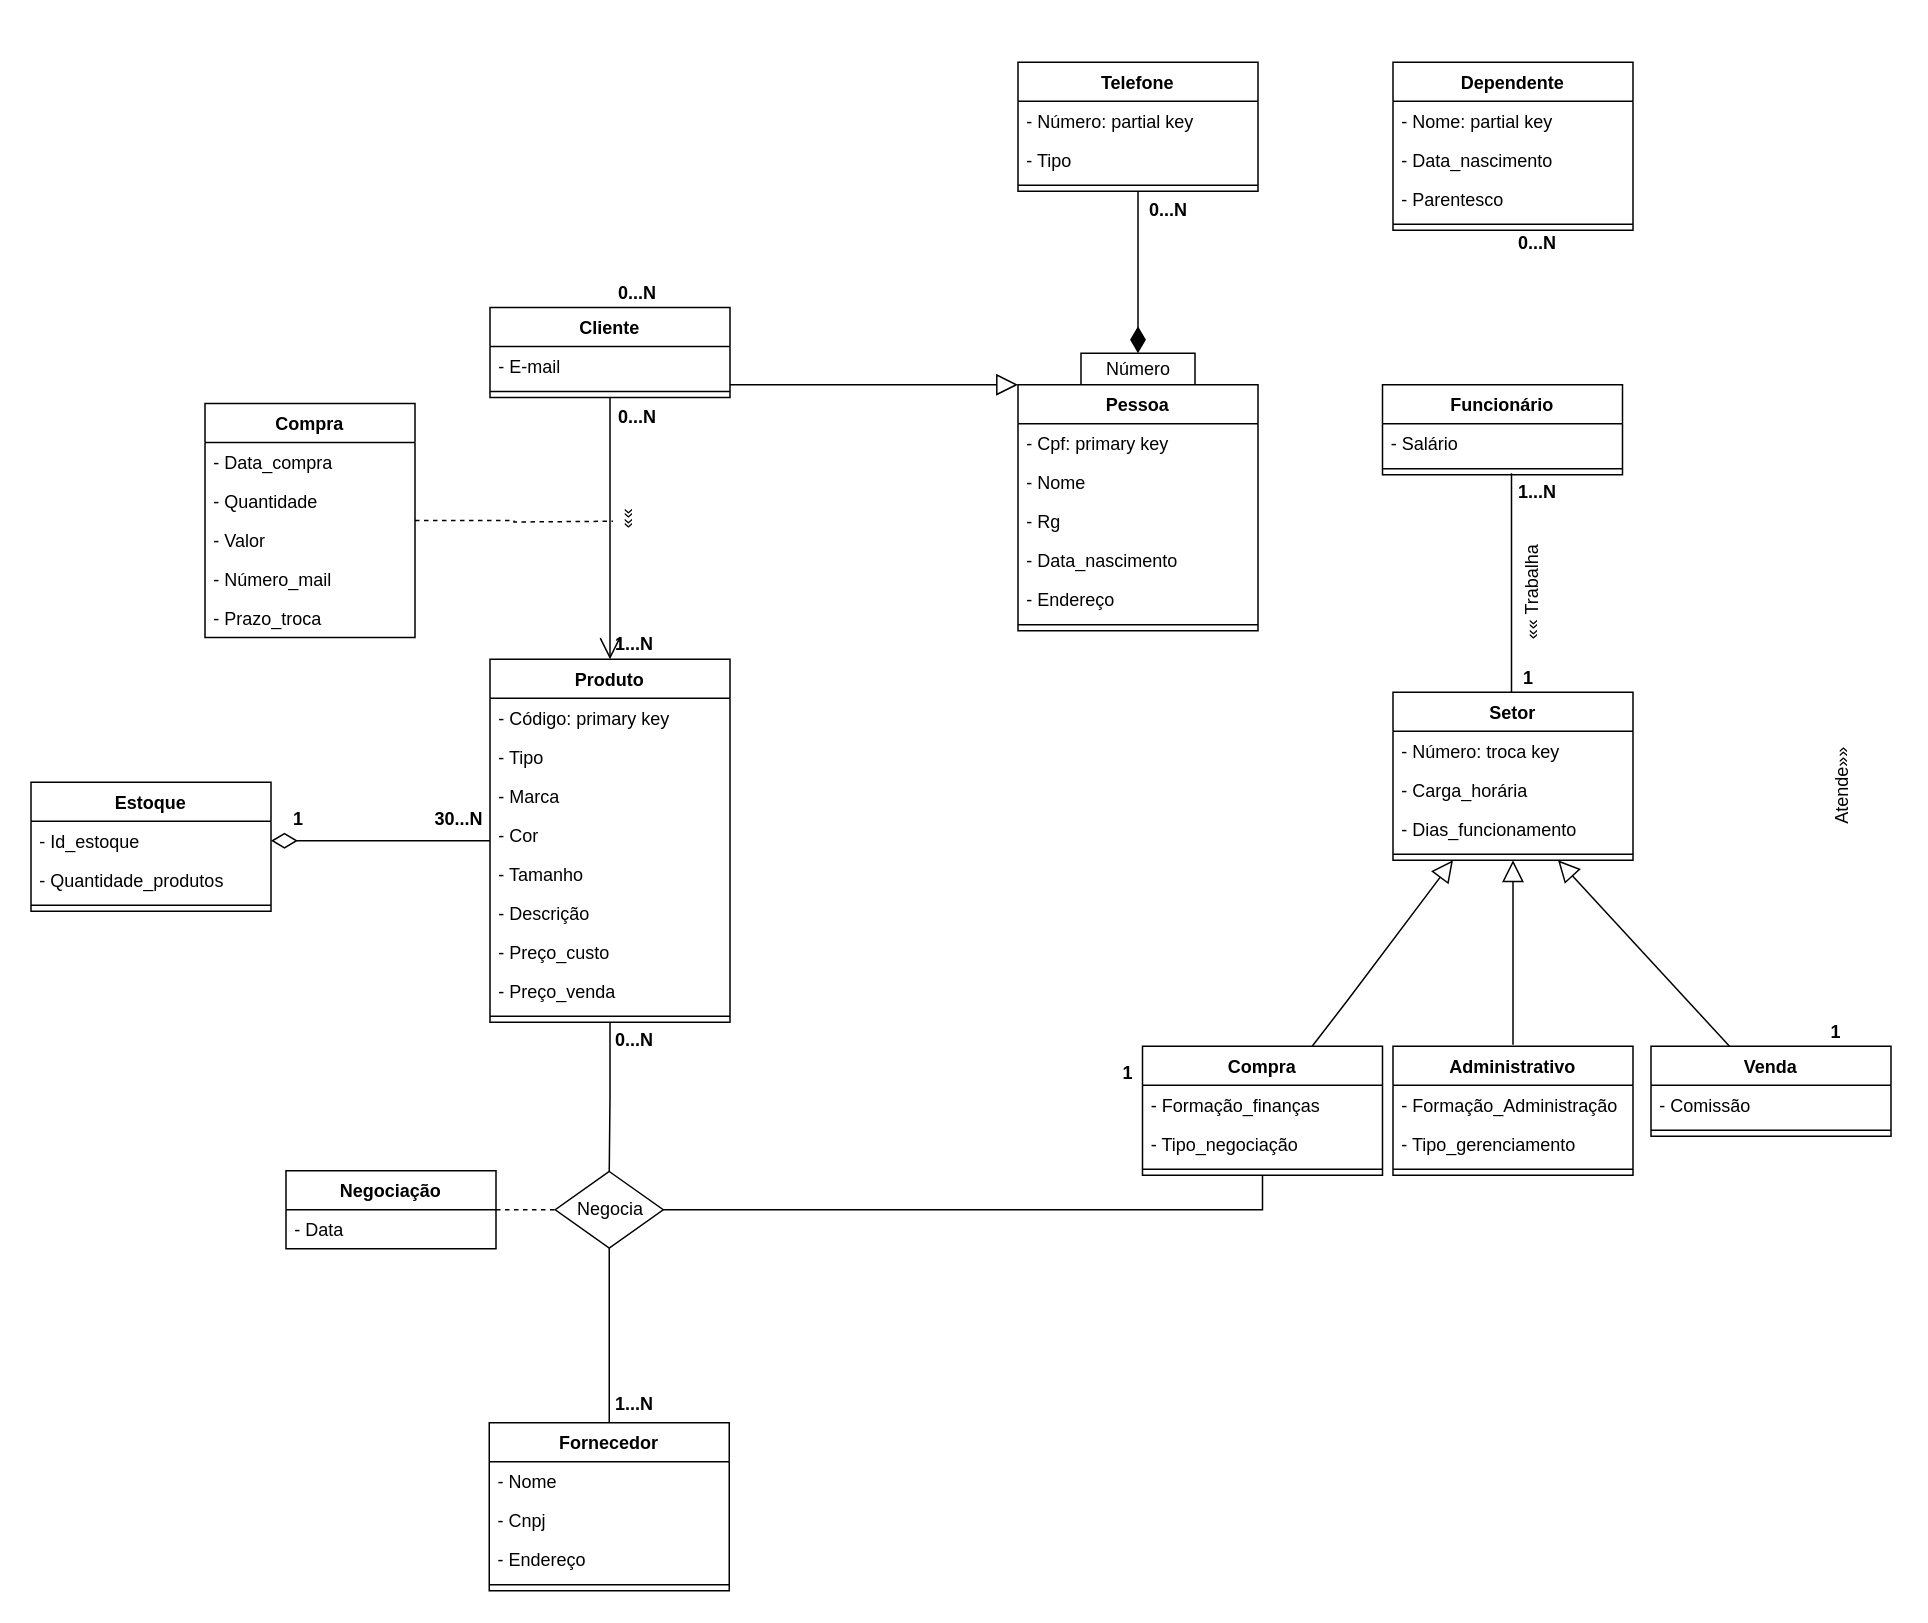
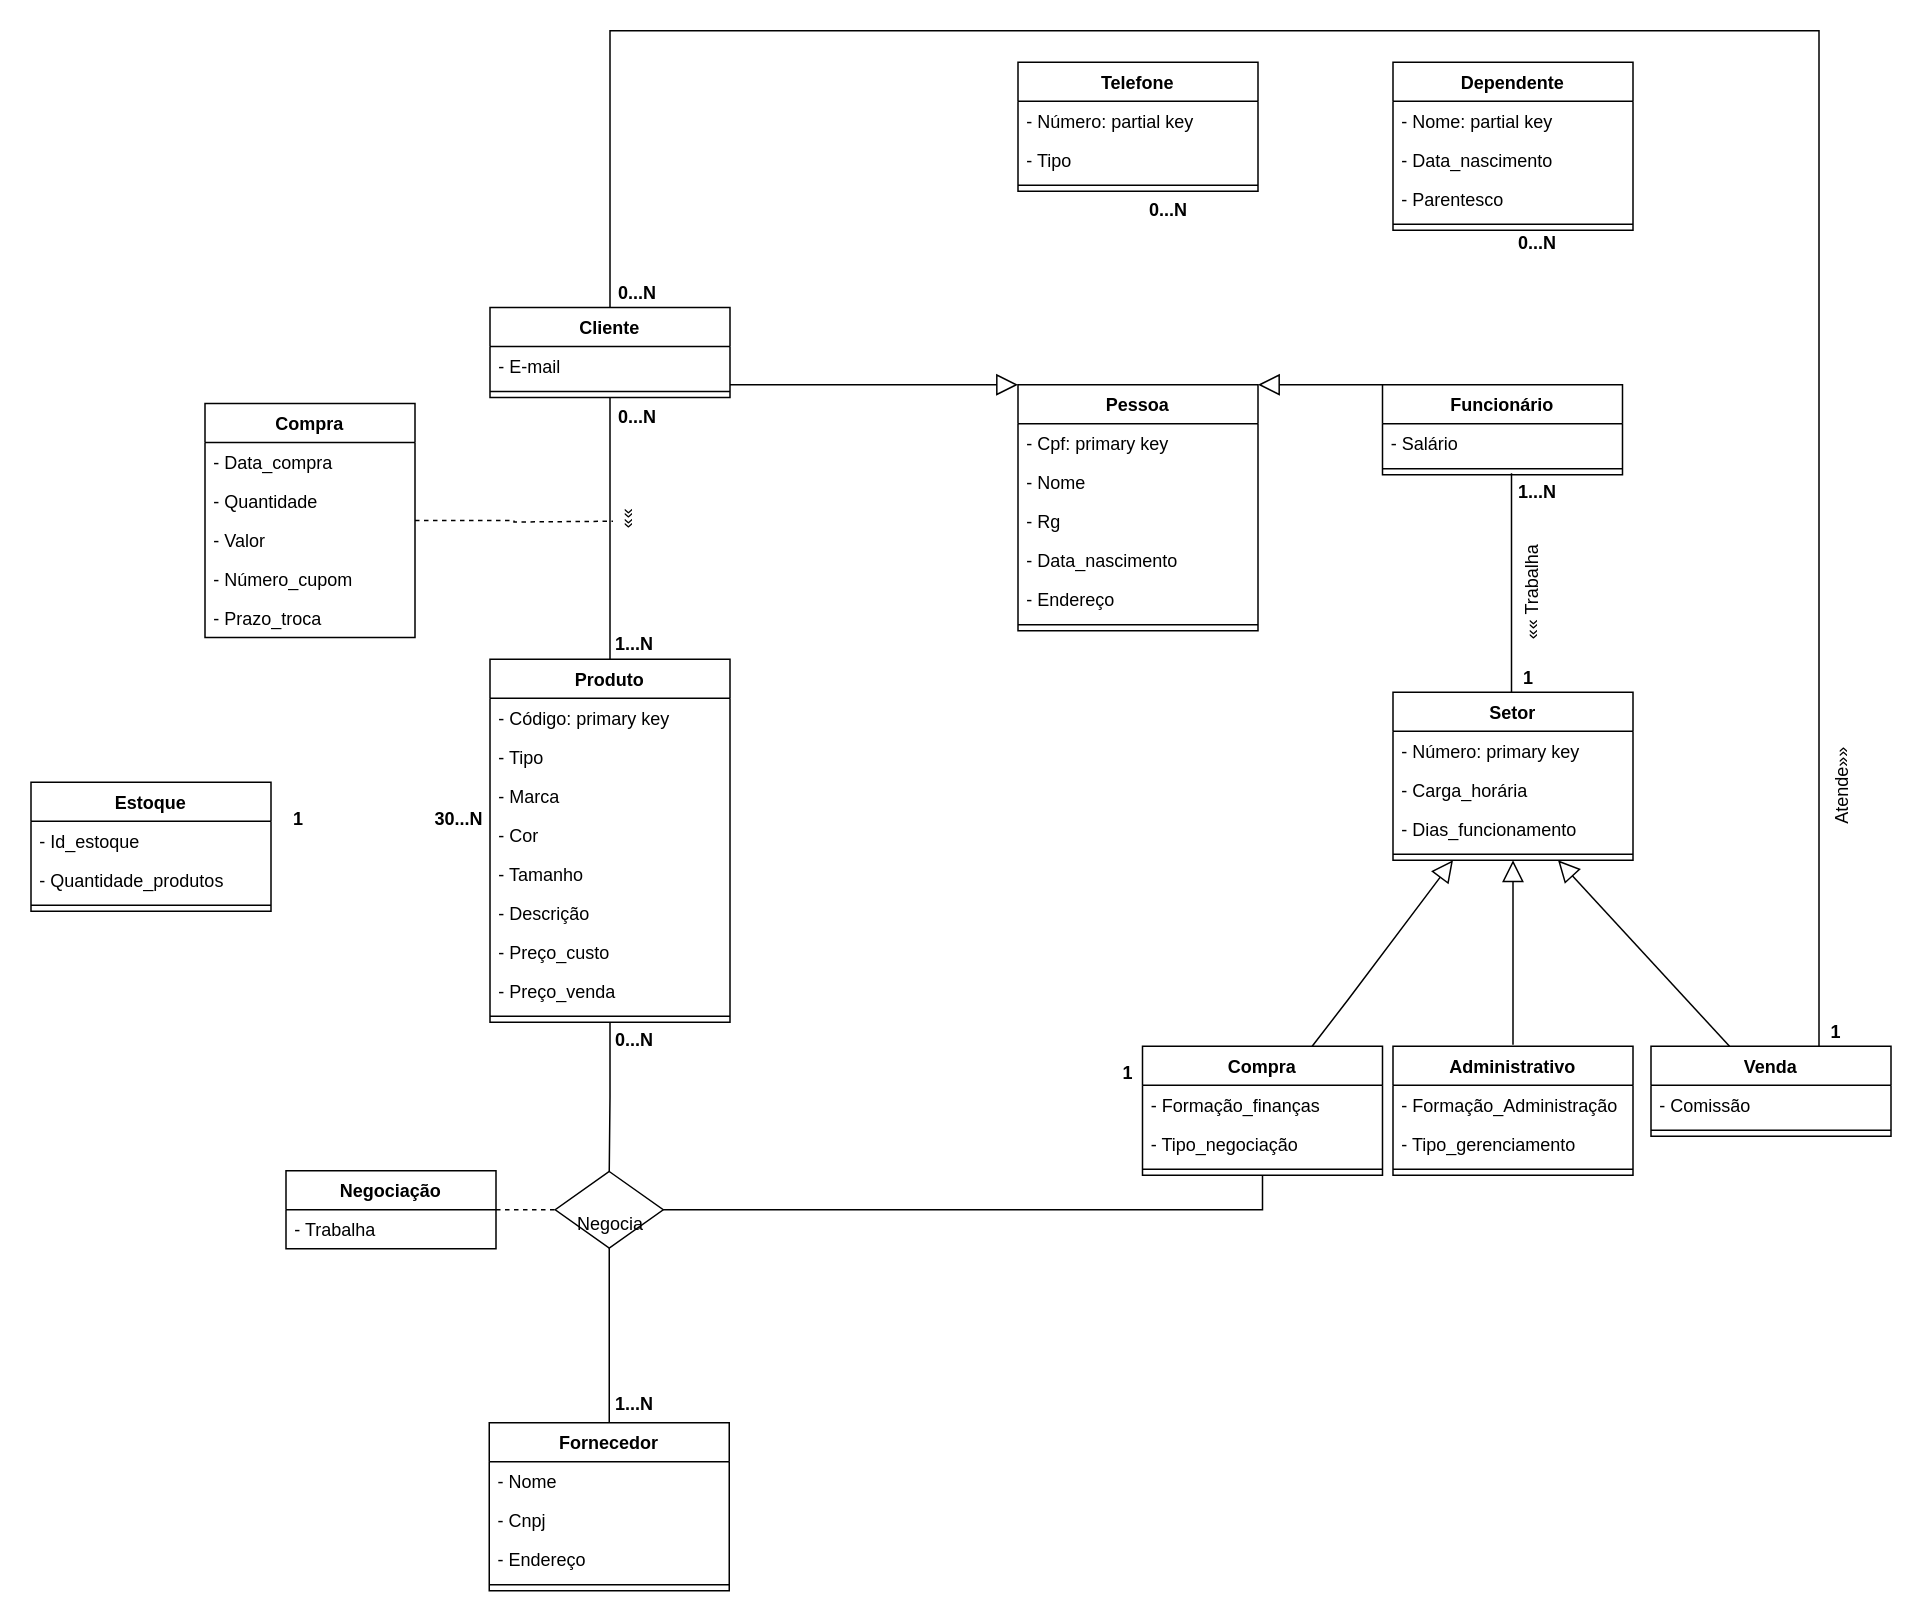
edge "Cliente" -- "Venda": added
edge "Telefone" -> "Número": removed
node "Número": removed
edge "Funcionário" -> "Pessoa": added
node "- Número_mail": label "- Número_mail" -> "- Número_cupom"
edge "Cliente" -> "Produto": arrowhead open -> none
node "- Número: troca key": label "- Número: troca key" -> "- Número: primary key"
edge "Produto" -> "- Id_estoque": removed
node "Negocia": moved (610, 1210) -> (610, 1225)
node "- Data": label "- Data" -> "- Trabalha"
